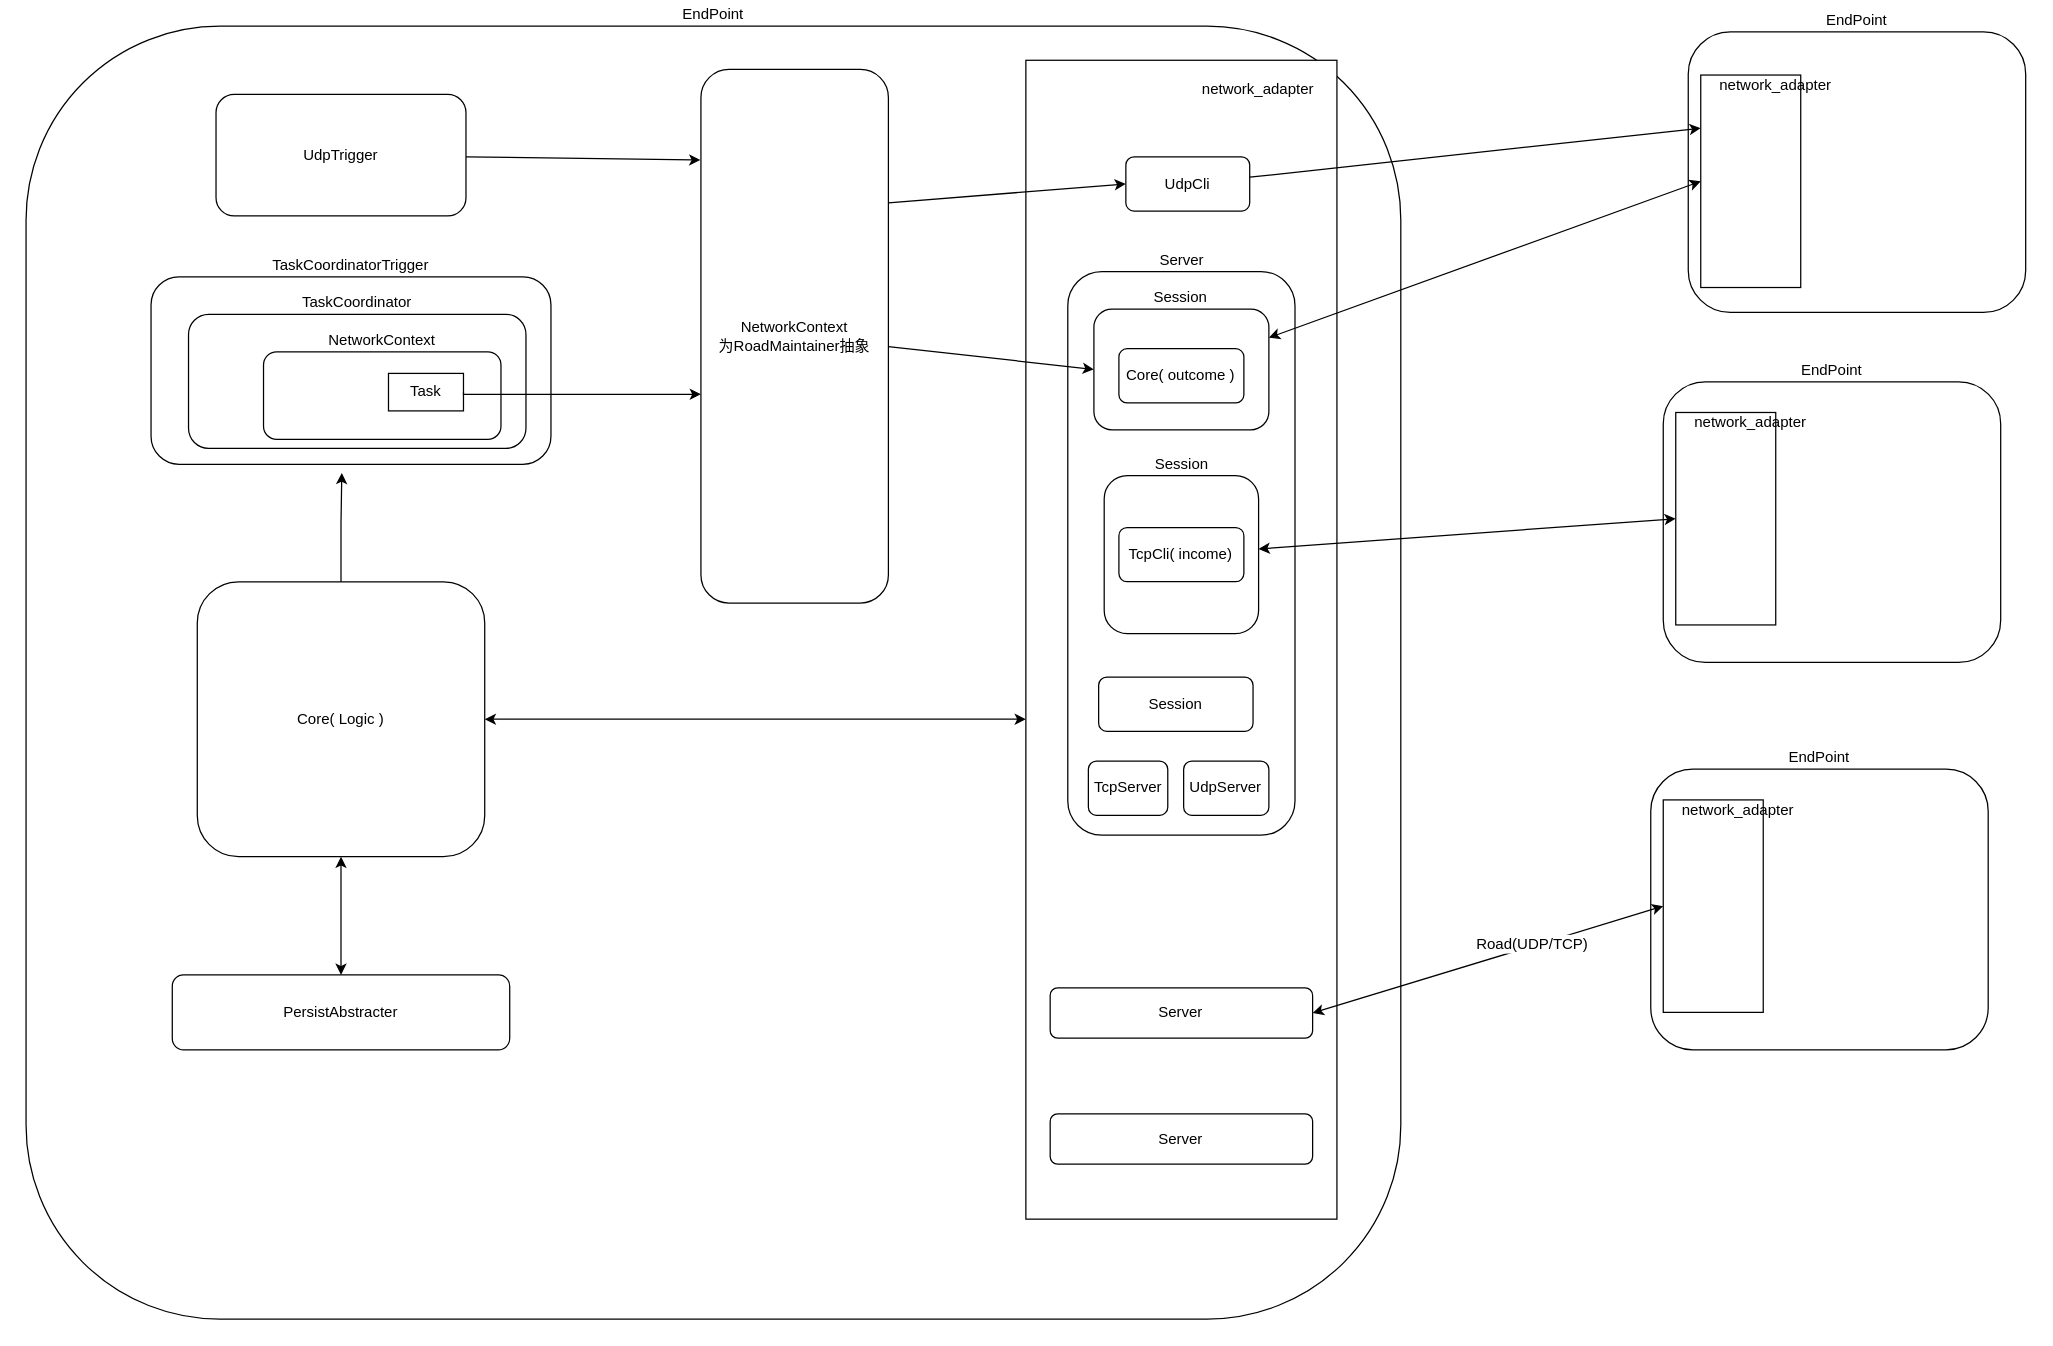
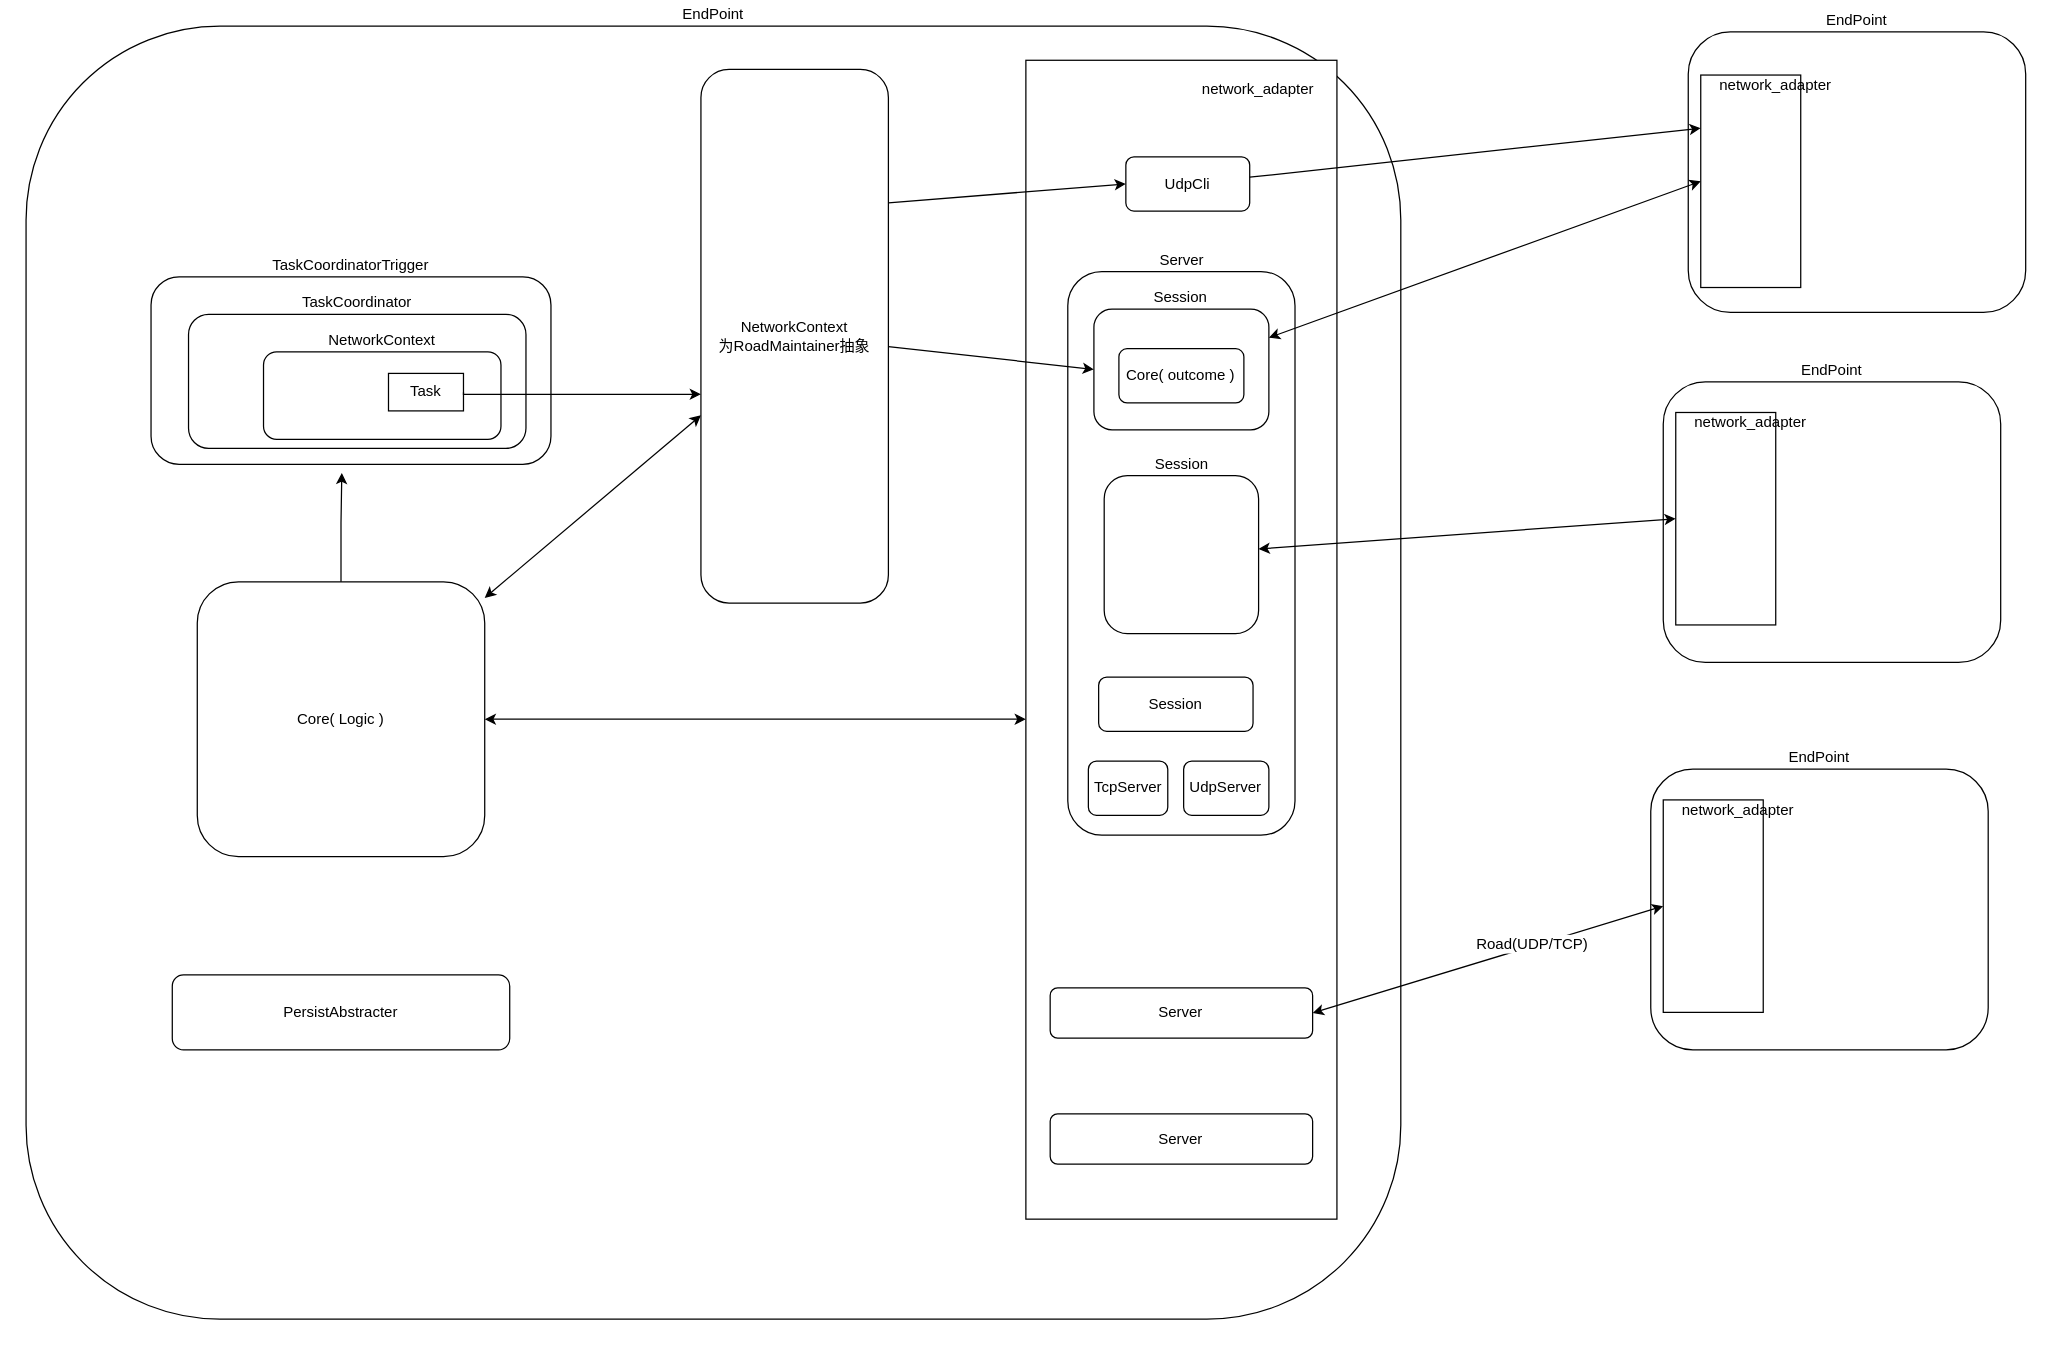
node "UdpTrigger": removed
edge "UdpTrigger" -> "NetworkContext 为RoadMaintainer抽象": removed
node "TcpCli( income)": removed
edge "Core( Logic )" -- "PersistAbstracter": now "Core( Logic )" -- "NetworkContext 为RoadMaintainer抽象"
